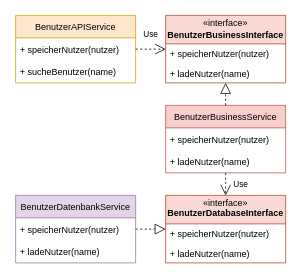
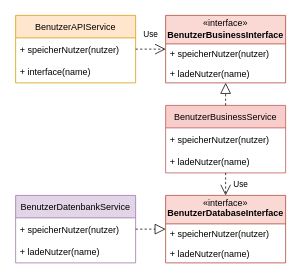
node "+ sucheBenutzer(name)": label "+ sucheBenutzer(name)" -> "+ interface(name)"
